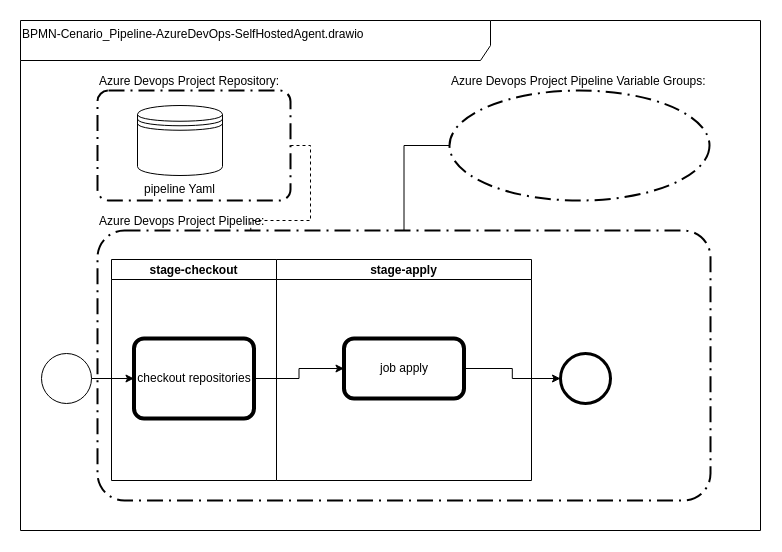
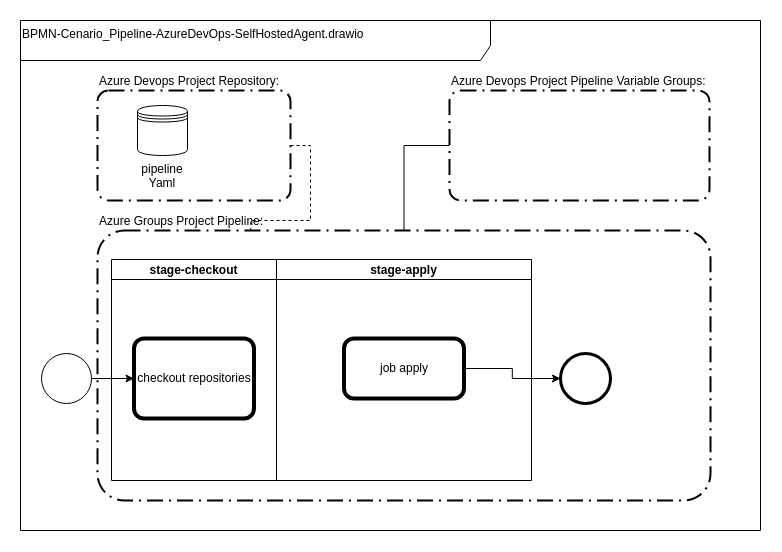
node "pipeline Yaml": size 85x70 -> 50x50
node "Azure Devops Project Pipeline Variable Groups:": shape ellipse -> rounded rectangle
node "Azure Devops Project Pipeline:": label "Azure Devops Project Pipeline:" -> "Azure Groups Project Pipeline:"
edge "checkout repositories" -> "job apply": removed
